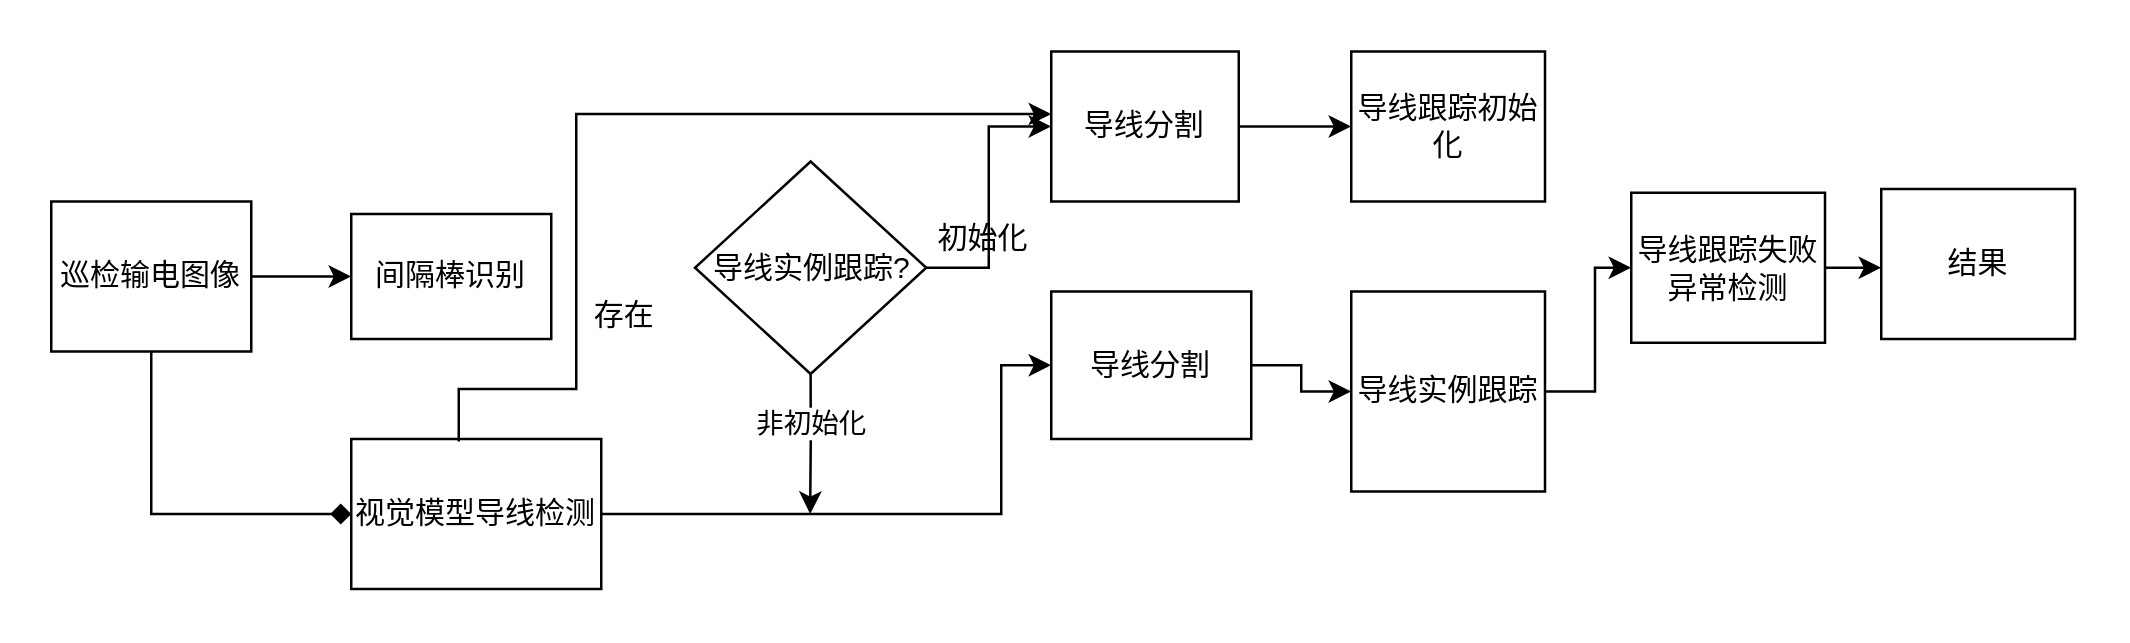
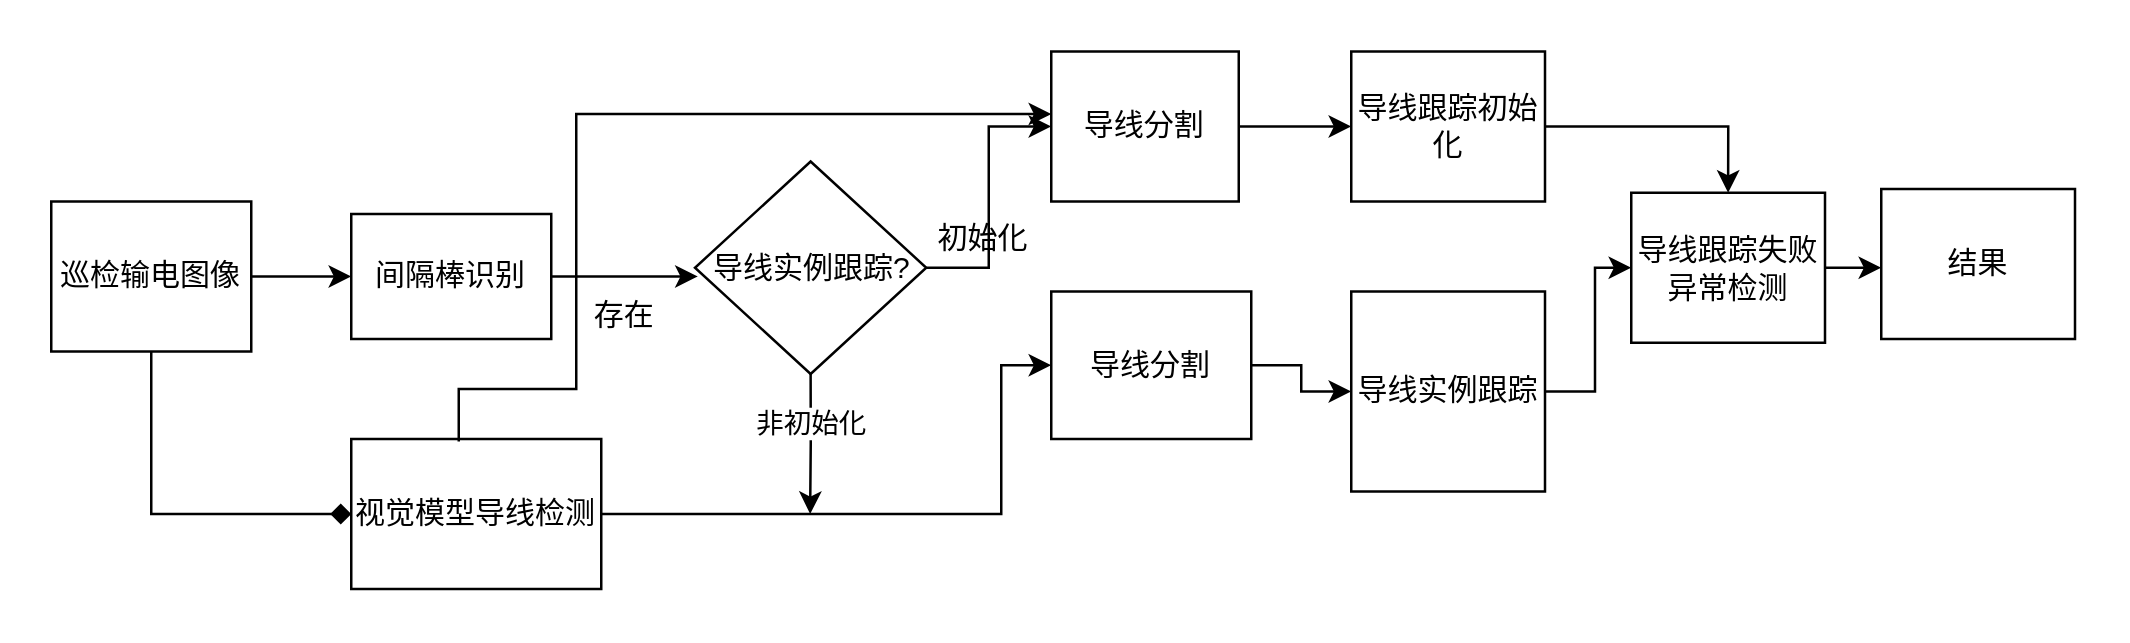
edge "导线跟踪初始化" -> "导线跟踪失败异常检测": added
edge "间隔棒识别" -> "导线实例跟踪?": added
